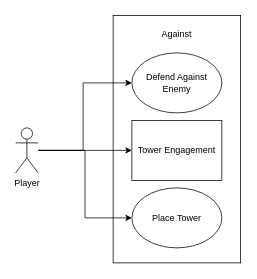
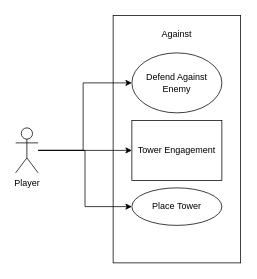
node "Place Tower": size 90x60 -> 90x38
